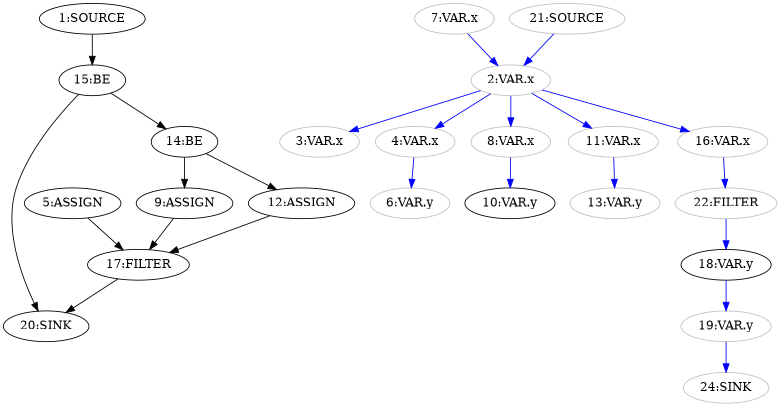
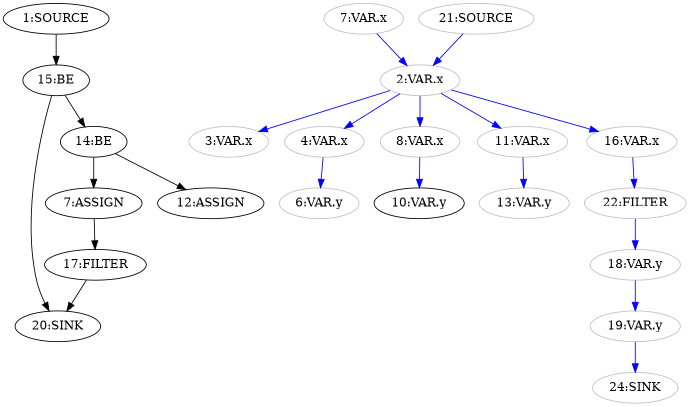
node "5:ASSIGN": removed
node "9:ASSIGN": label "9:ASSIGN" -> "7:ASSIGN"
edge "12:ASSIGN" -> "17:FILTER": removed
node "18:VAR.y": color black -> grey
